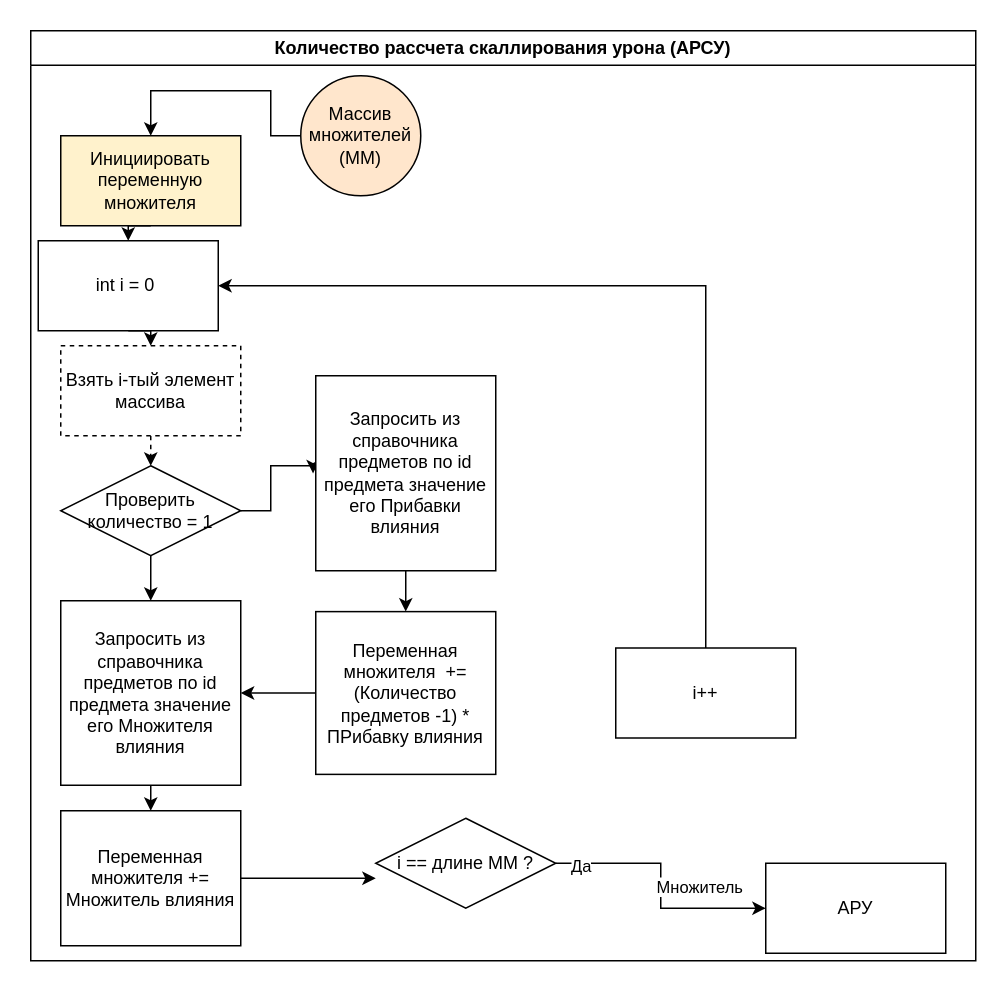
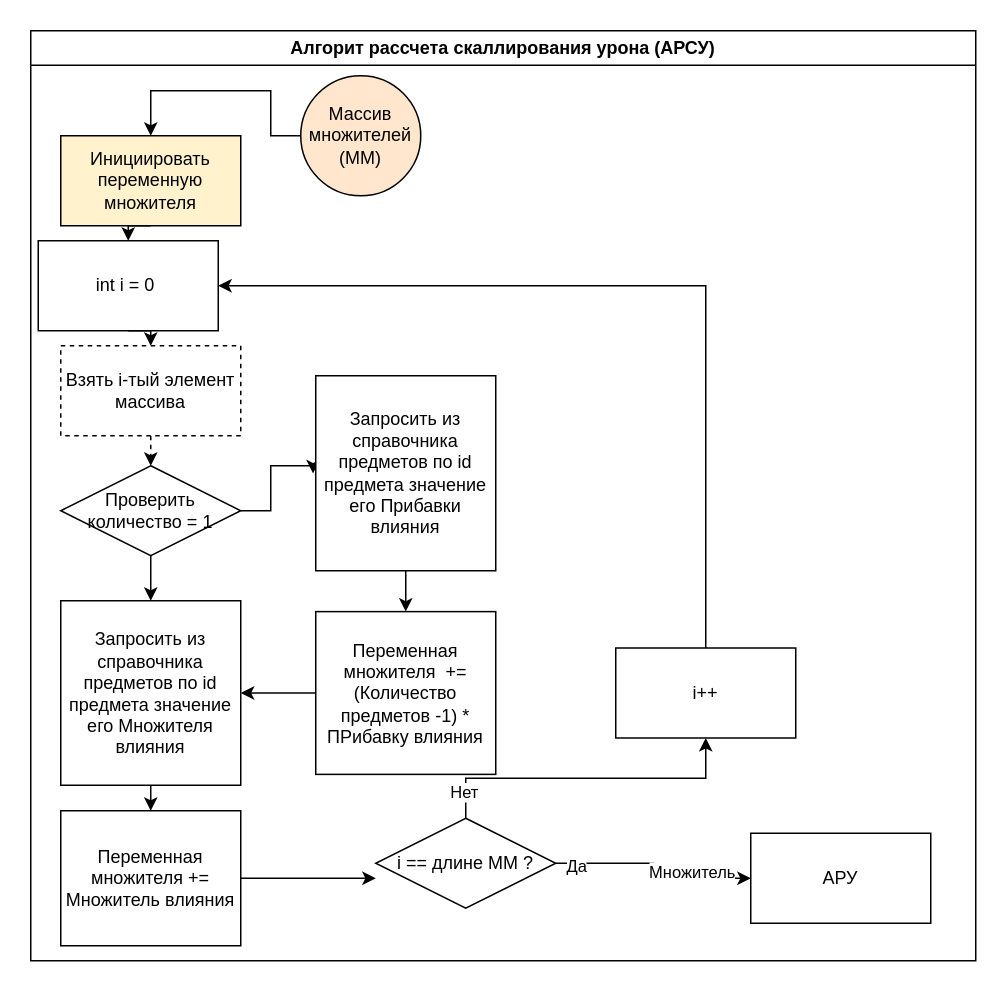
node "Количество рассчета скаллирования урона (АРСУ)": label "Количество рассчета скаллирования урона (АРСУ)" -> "Алгорит рассчета скаллирования урона (АРСУ)"
edge "i == длине ММ ?" -> "i++": added, label "Нет"
node "АРУ": moved (856, 908) -> (841, 878)
